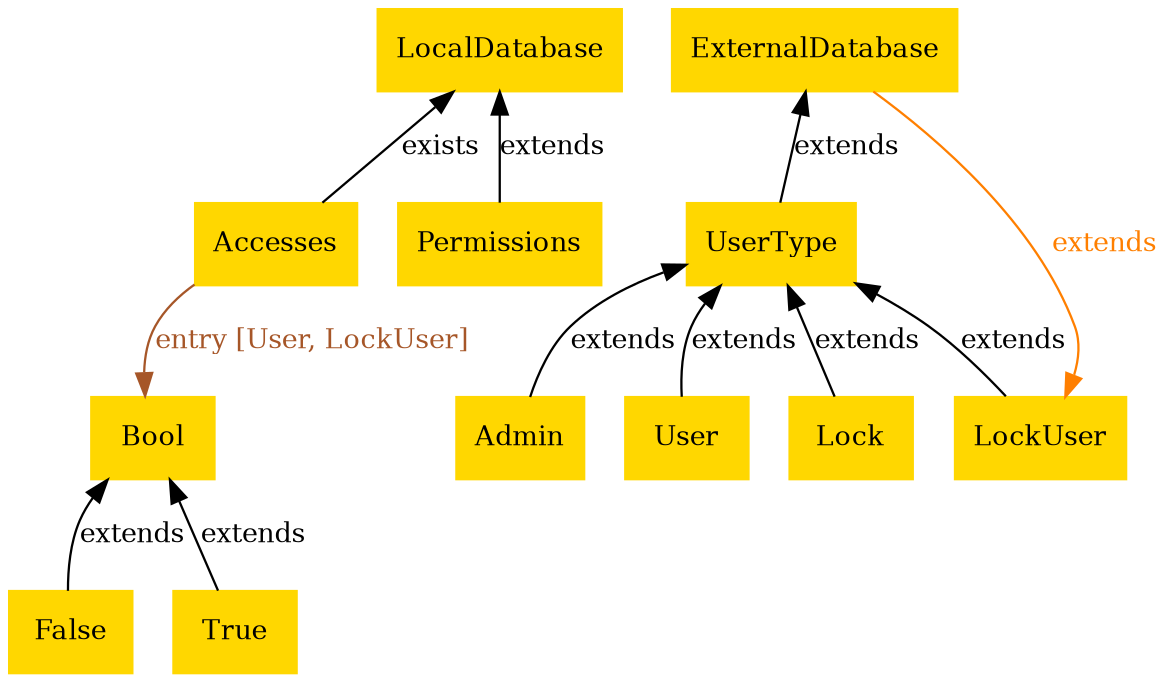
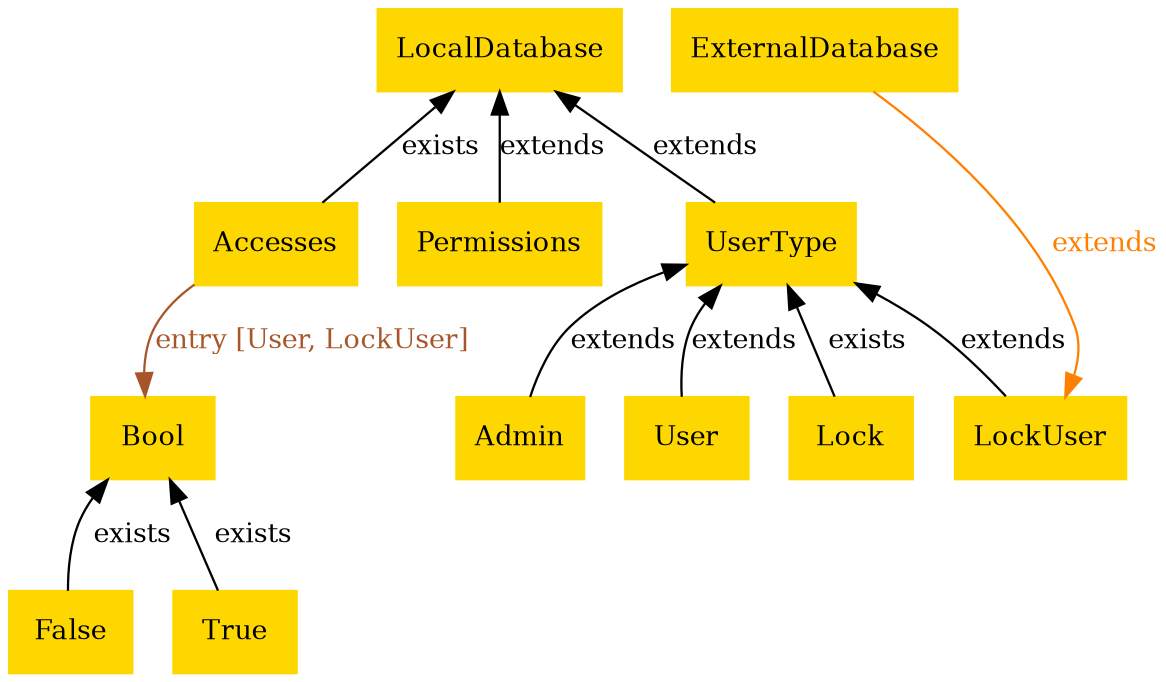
edge "UserType" -> "ExternalDatabase": now "UserType" -> "LocalDatabase"
edge "Lock" -> "UserType": label "extends" -> "exists"
edge "False" -> "Bool": label "extends" -> "exists"
edge "True" -> "Bool": label "extends" -> "exists"
